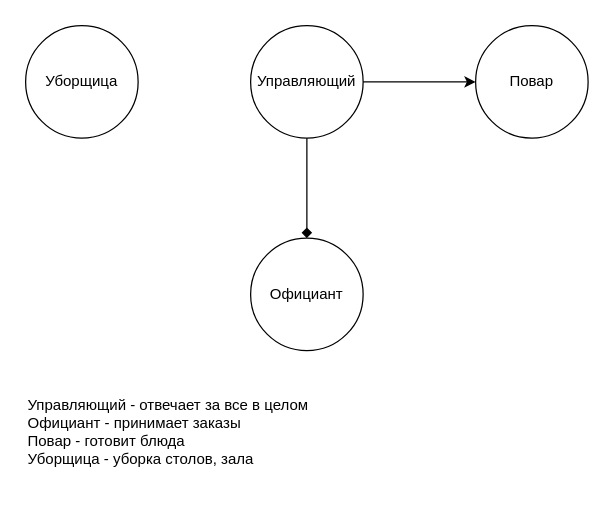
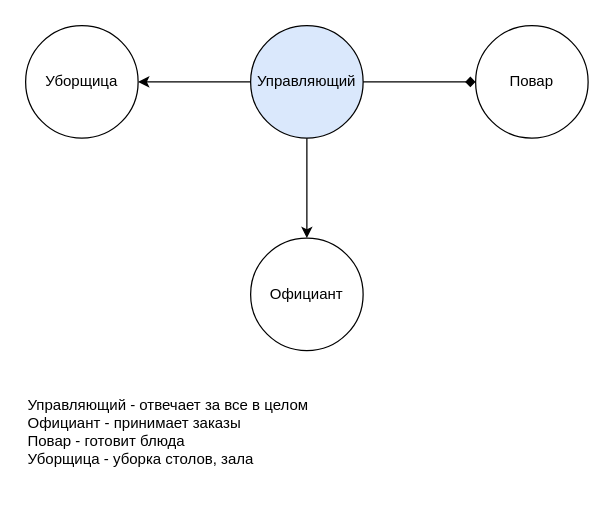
edge "Управляющий" -> "Уборщица": added
node "Управляющий": fillcolor #ffffff -> #dae8fc
edge "Управляющий" -> "Повар": arrowhead classic -> diamond
edge "Управляющий" -> "Официант": arrowhead diamond -> classic
